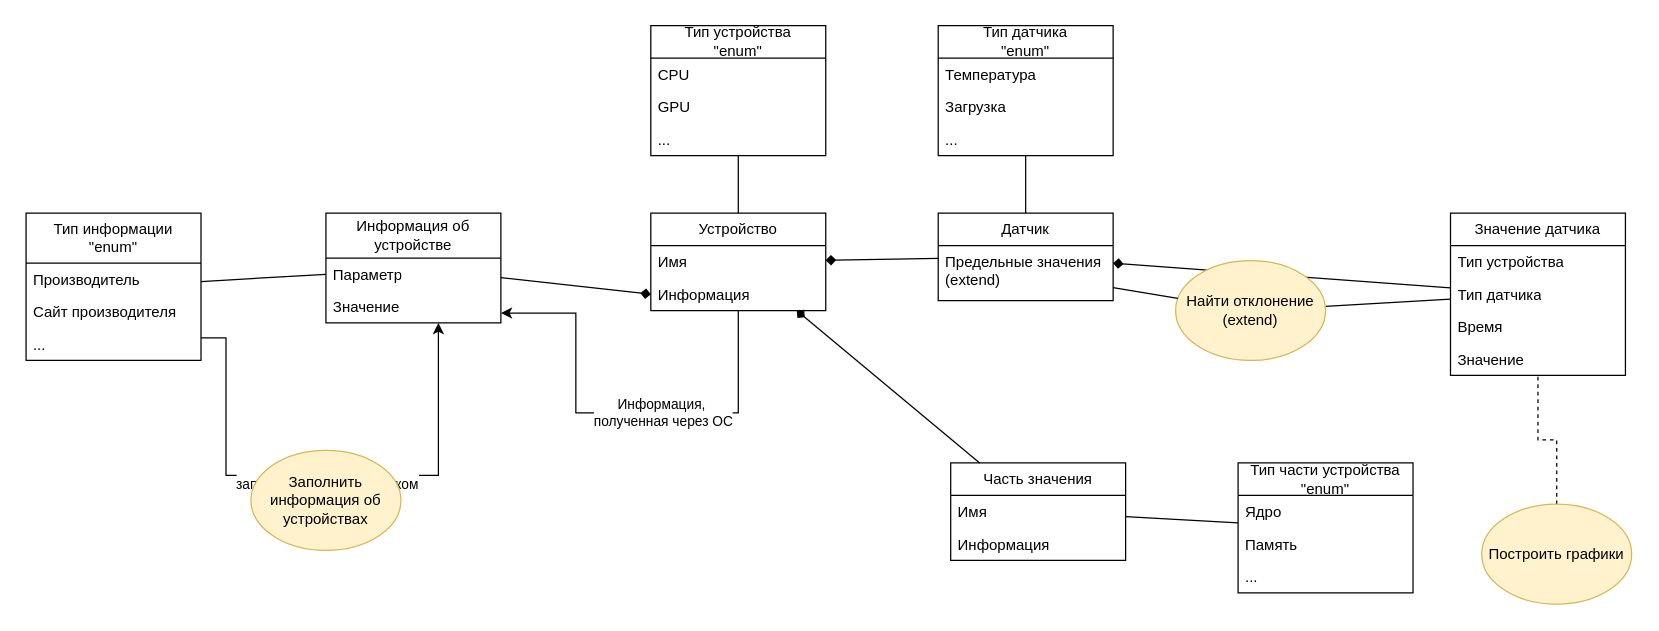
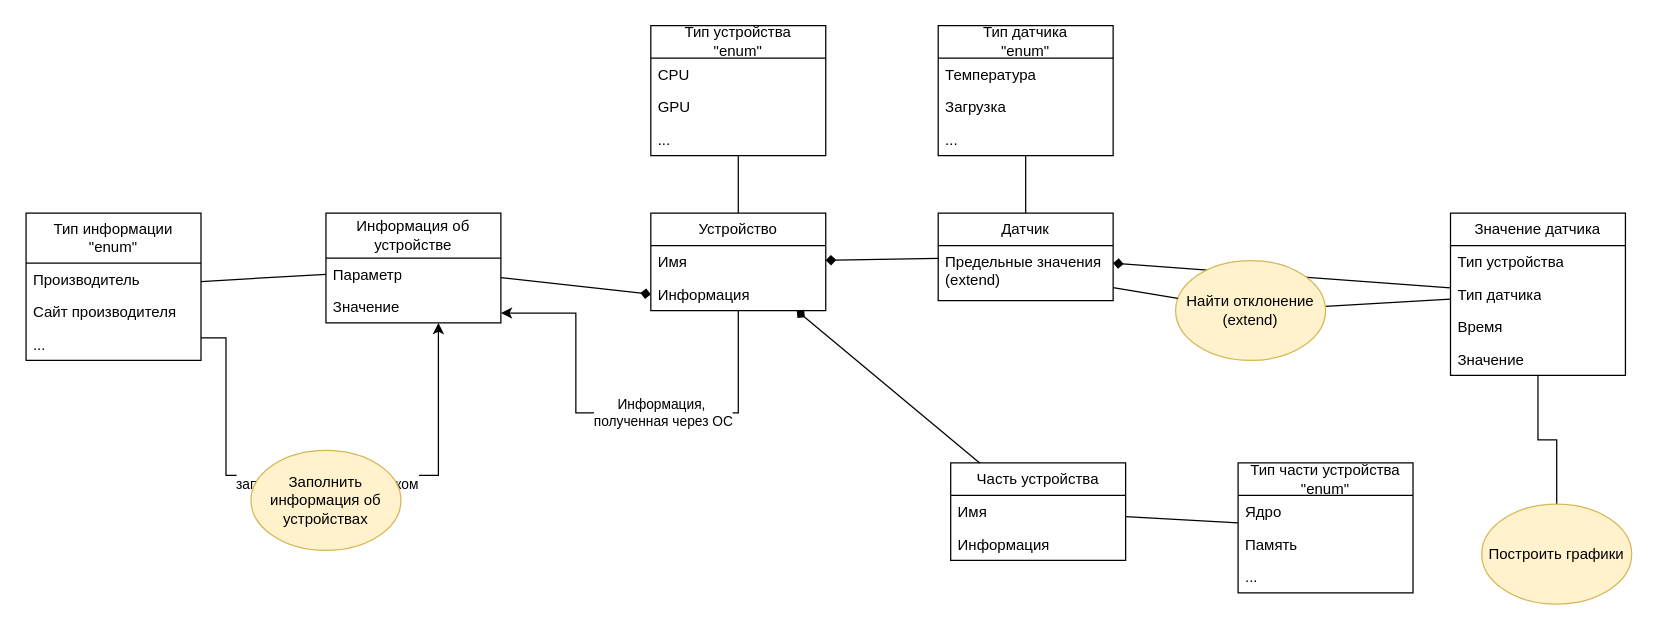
edge "Значение датчика" -- "Построить графики": style dashed -> solid
node "Часть значения": label "Часть значения" -> "Часть устройства"
